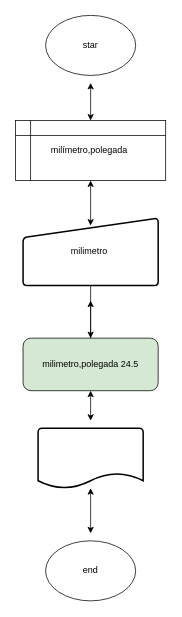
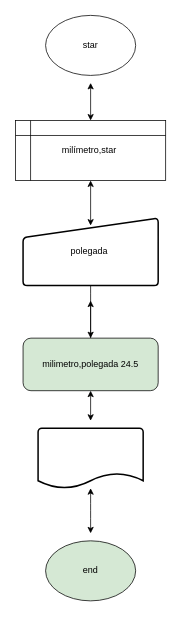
node "milímetro,polegada": label "milímetro,polegada" -> "milímetro,star"
node "milimetro": label "milimetro" -> "polegada"
node "end": fillcolor #ffffff -> #d5e8d4
